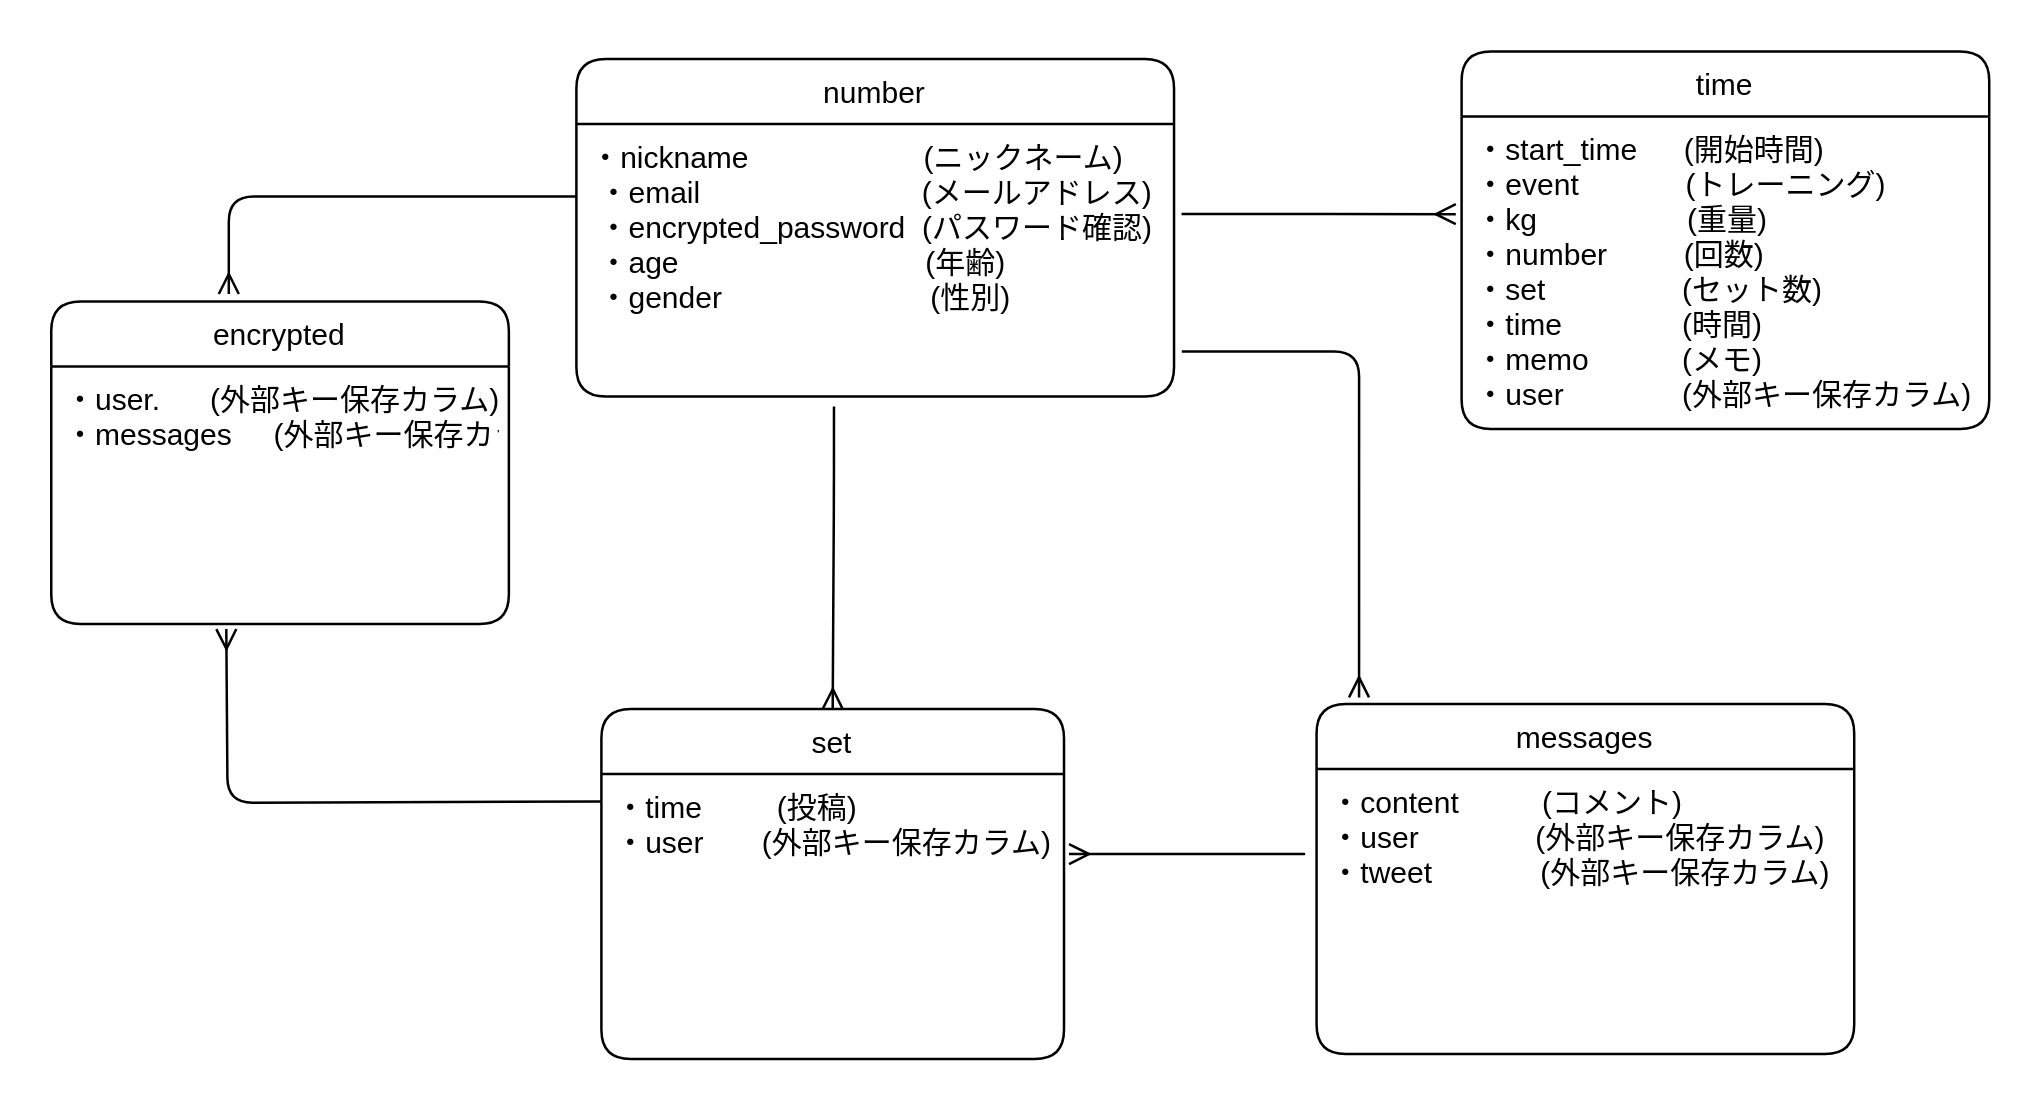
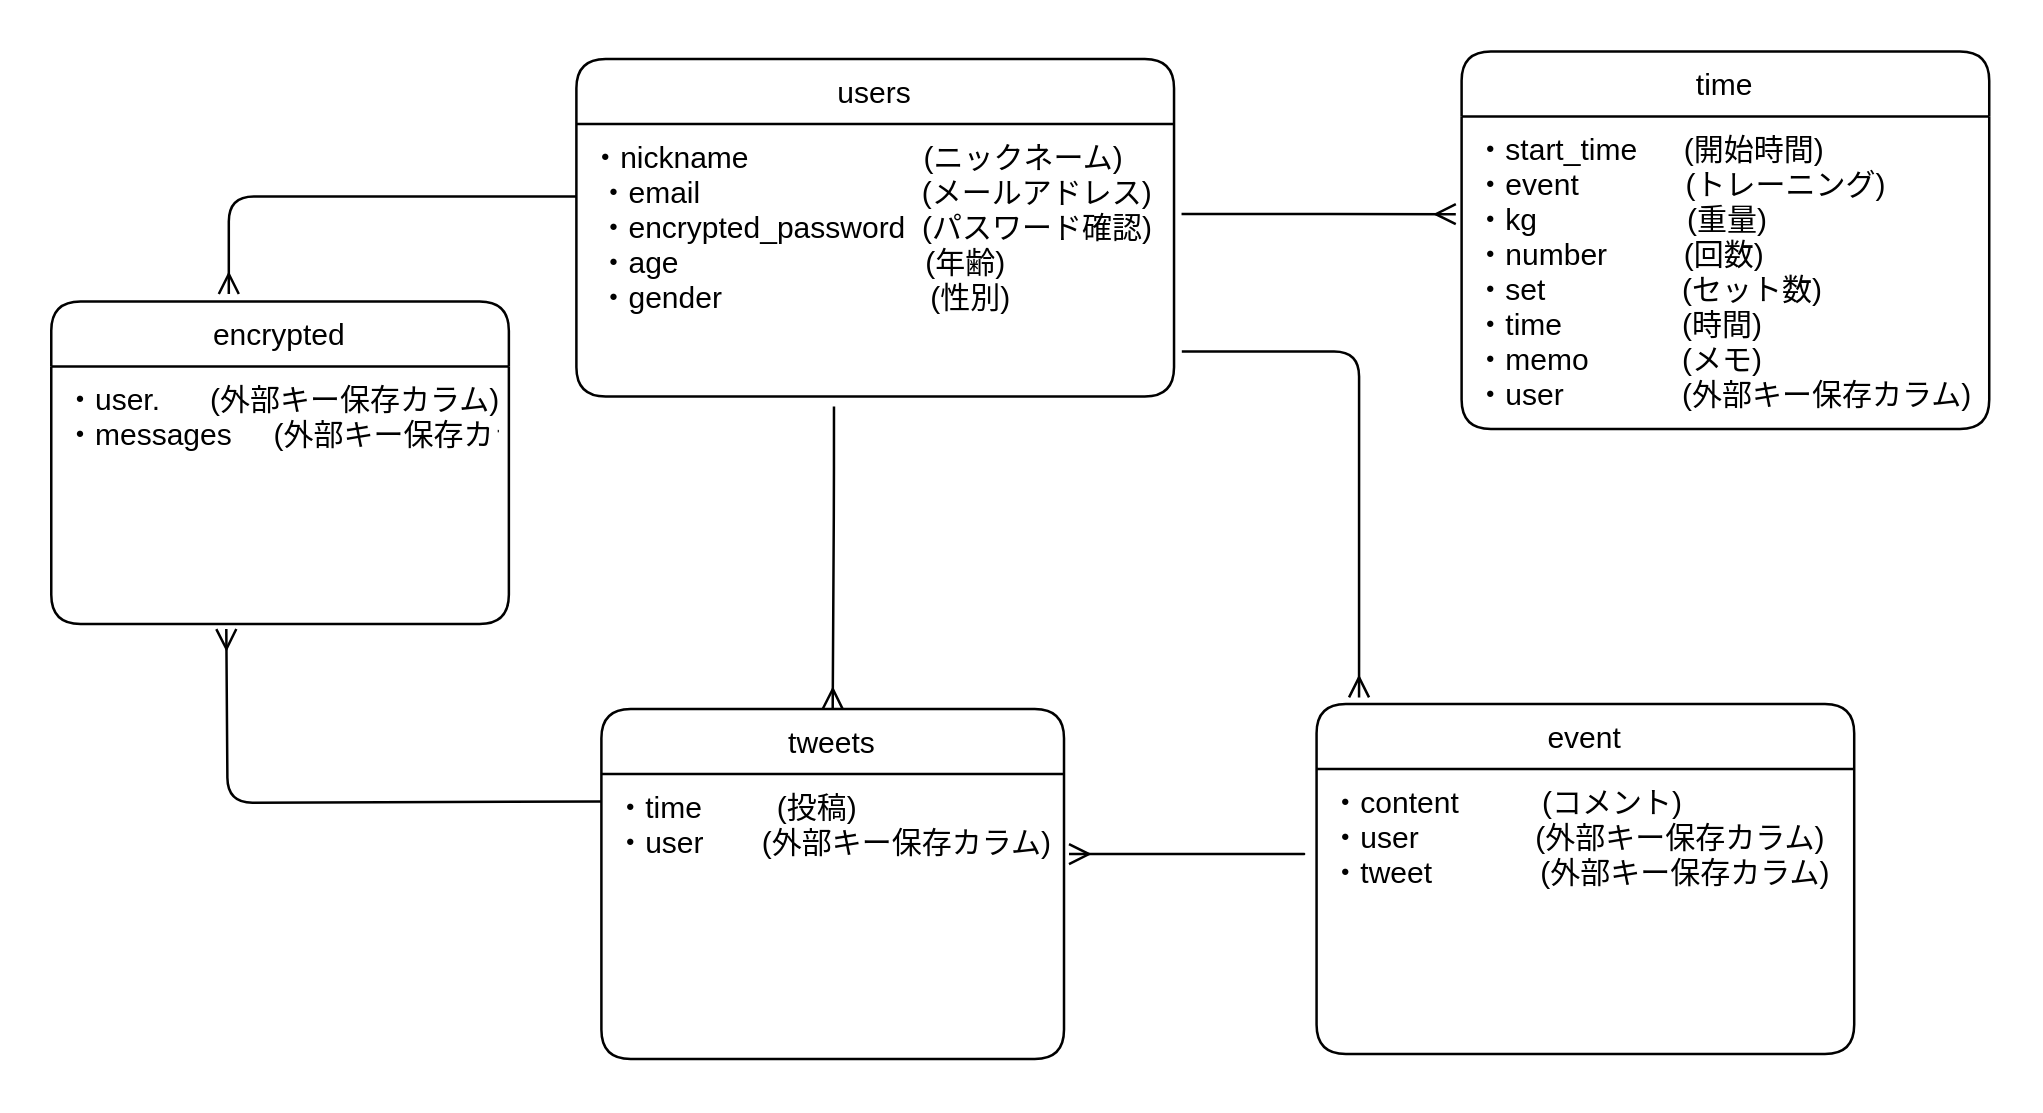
node "number": label "number" -> "users"
node "messages": label "messages" -> "event"
node "set": label "set" -> "tweets"
